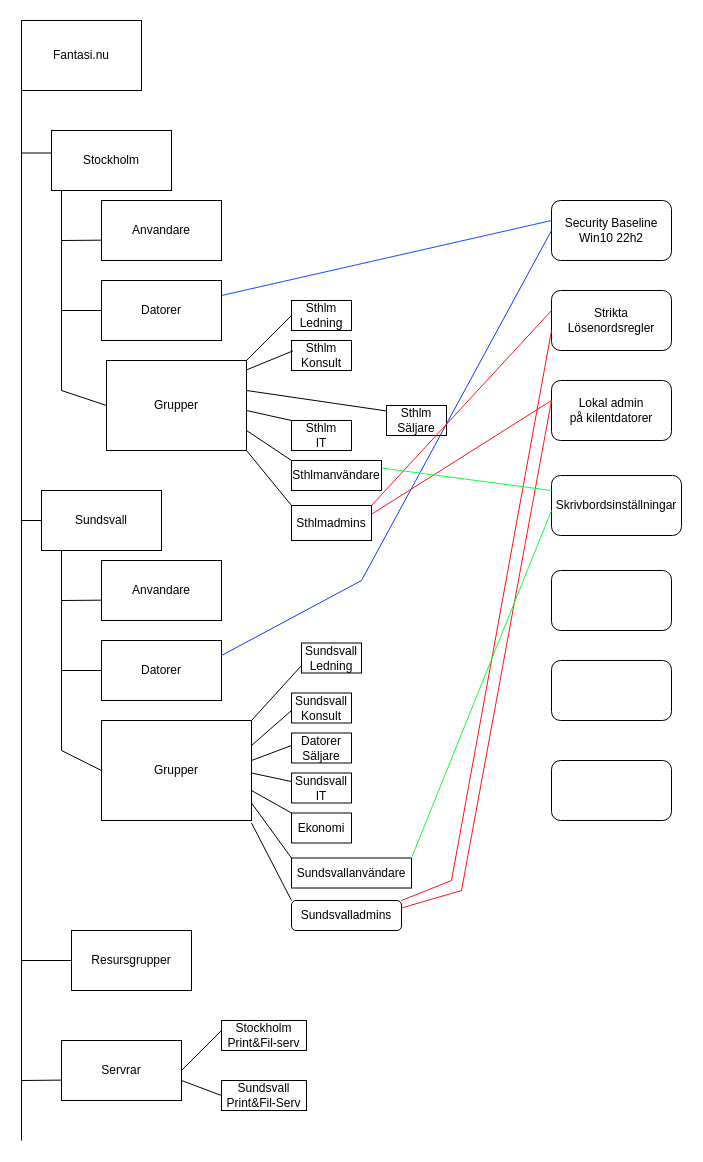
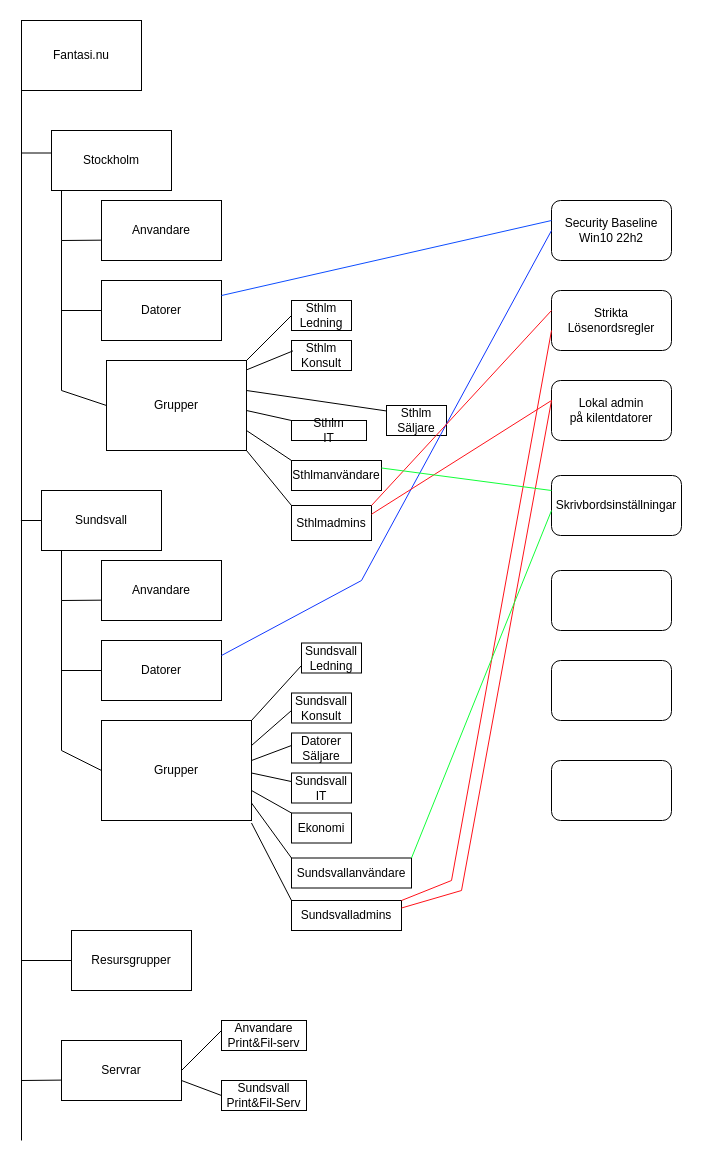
node "Sthlm IT": size 60x30 -> 75x20
node "Sundsvalladmins": shape rounded rectangle -> rectangle
node "Stockholm Print&Fil-serv": label "Stockholm Print&Fil-serv" -> "Anvandare Print&Fil-serv"
